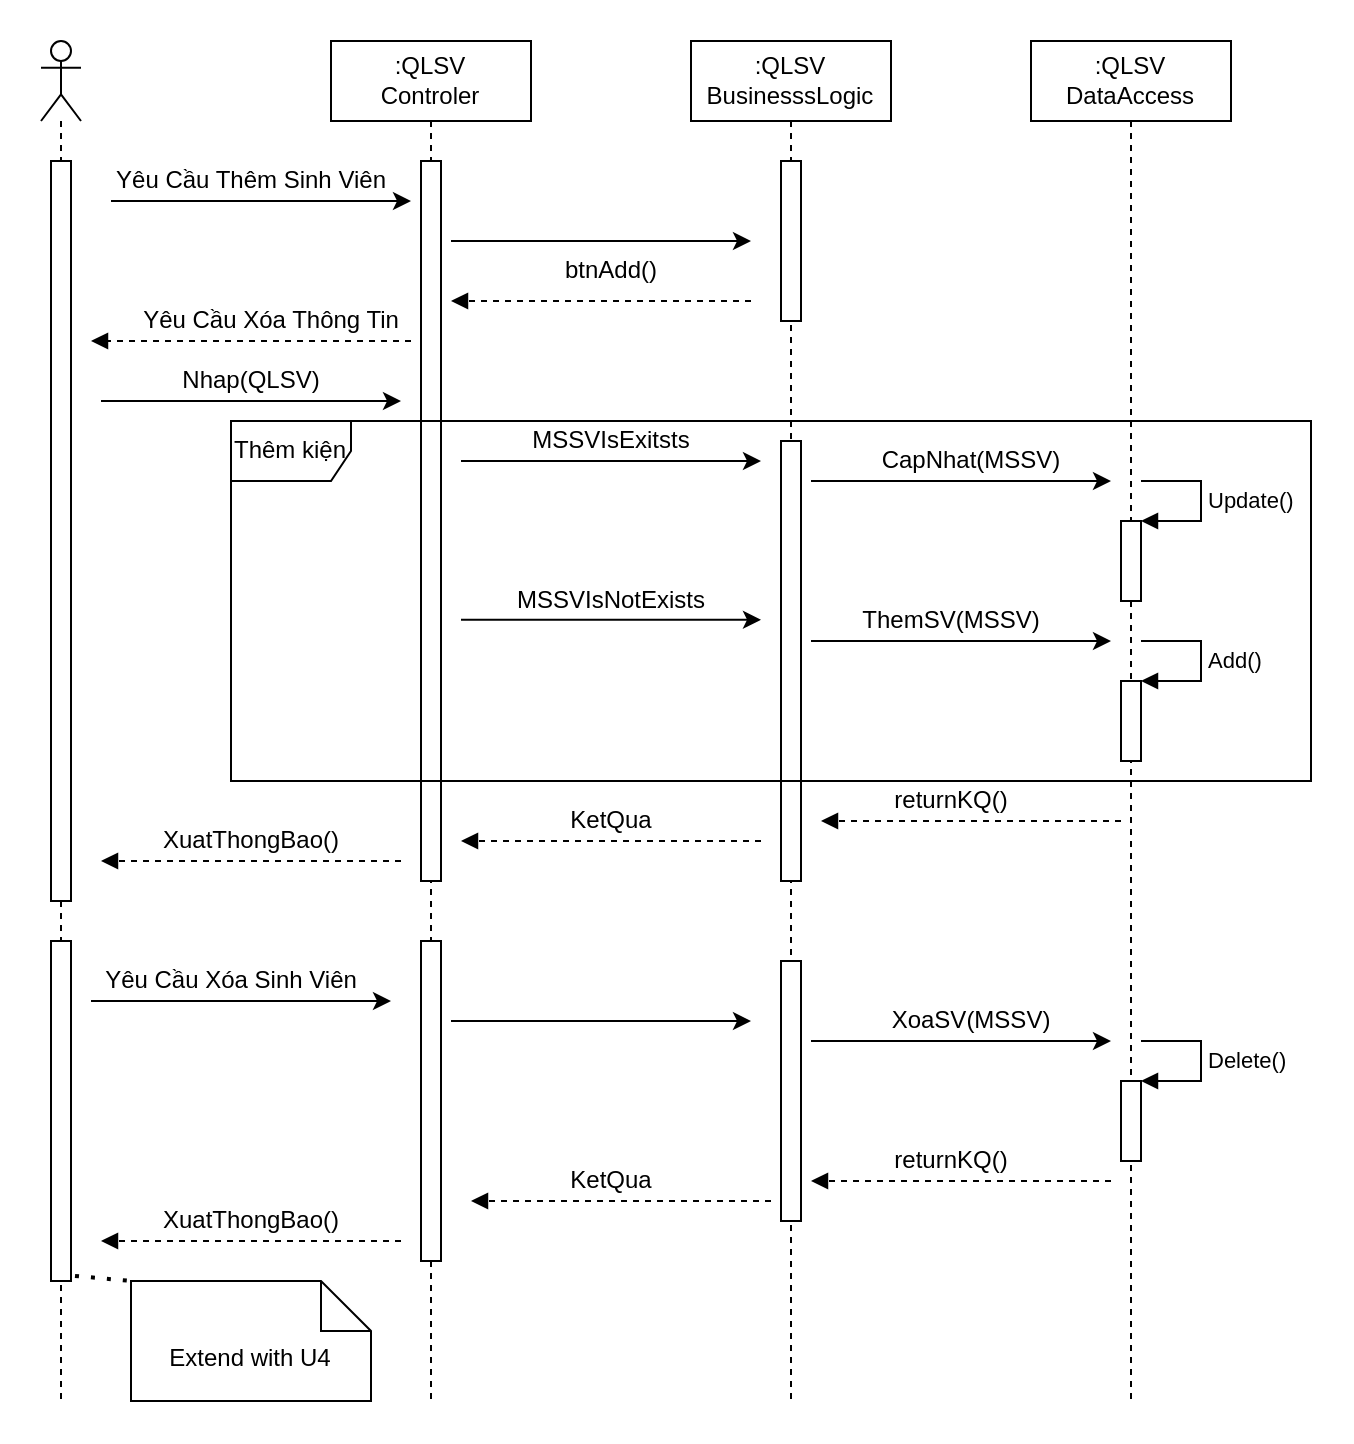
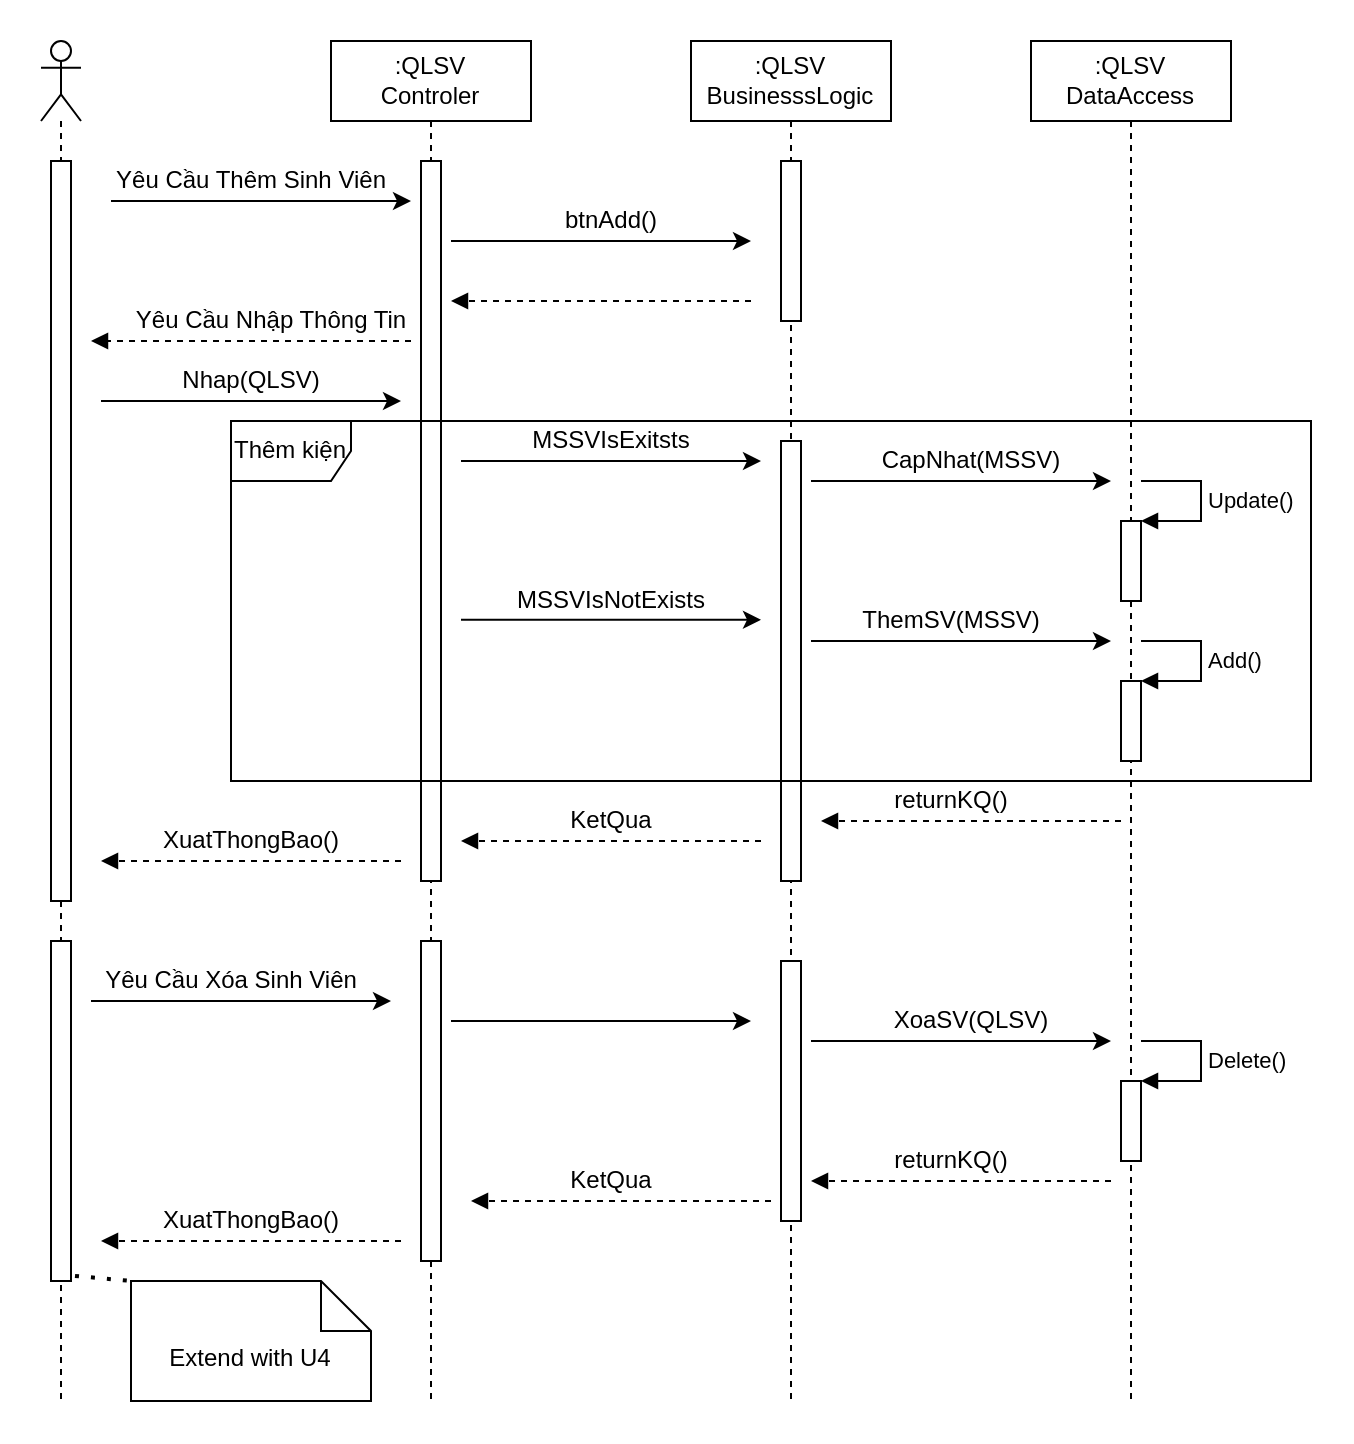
node "btnAdd()": moved (611, 271) -> (611, 221)
node "Yêu Cầu Xóa Thông Tin": label "Yêu Cầu Xóa Thông Tin" -> "Yêu Cầu Nhập Thông Tin"
node "XoaSV(MSSV)": label "XoaSV(MSSV)" -> "XoaSV(QLSV)"
